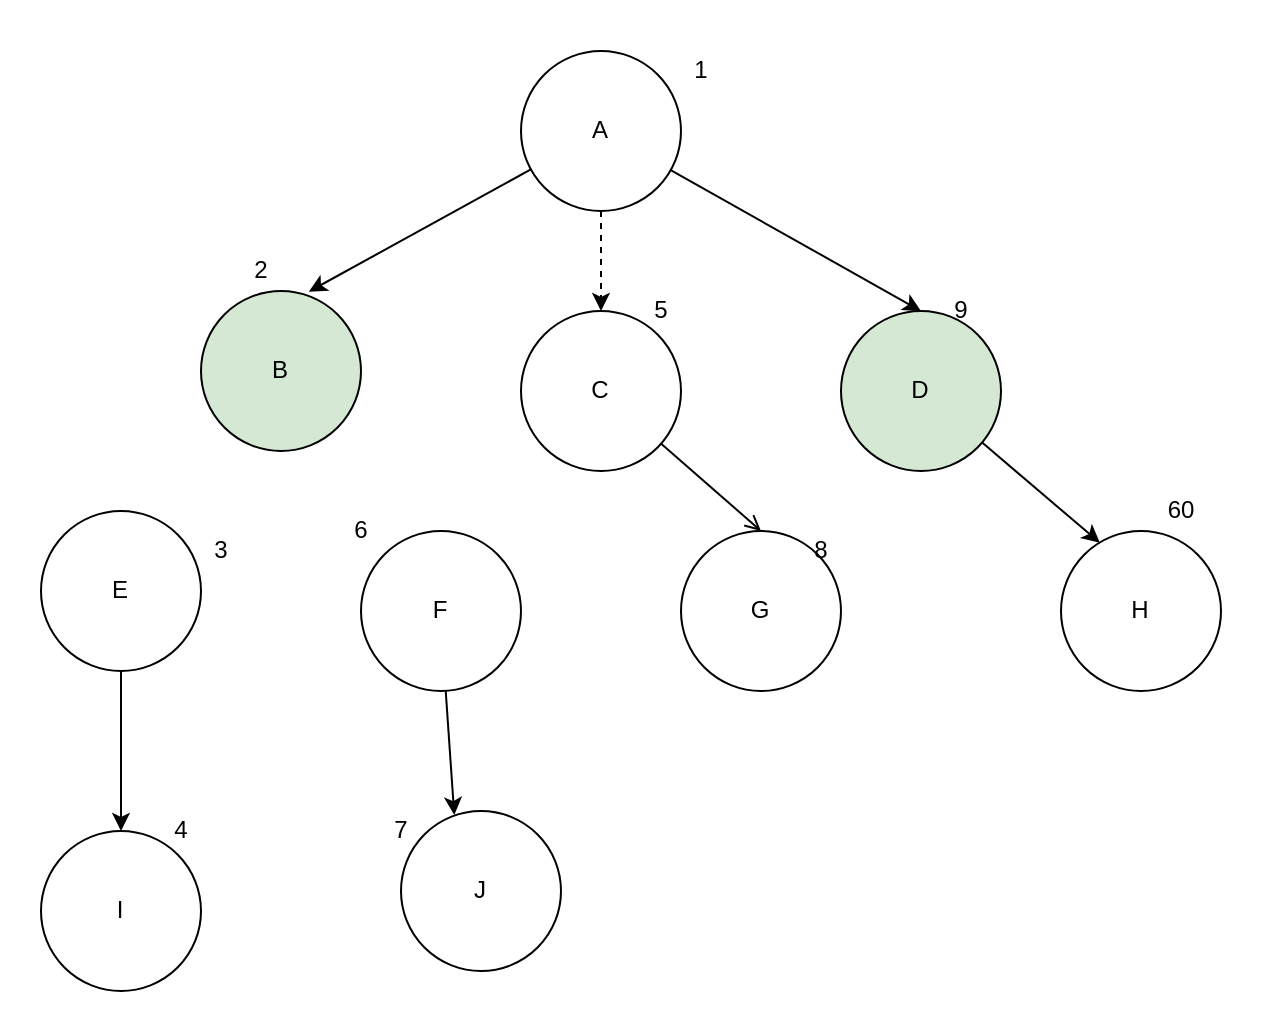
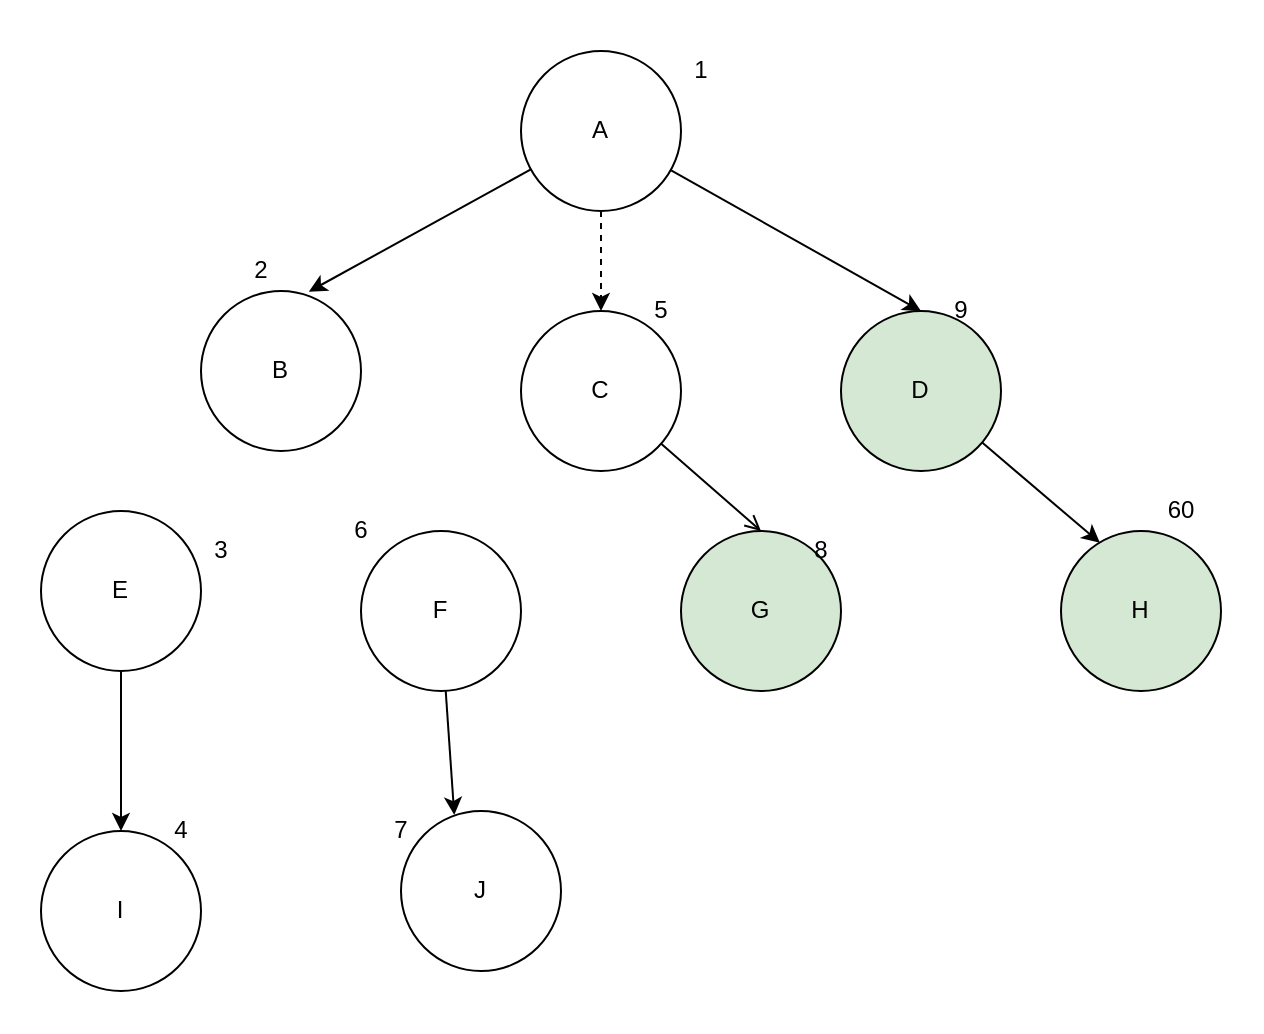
node "B": fillcolor #d5e8d4 -> #ffffff
node "G": fillcolor #ffffff -> #d5e8d4
node "H": fillcolor #ffffff -> #d5e8d4
